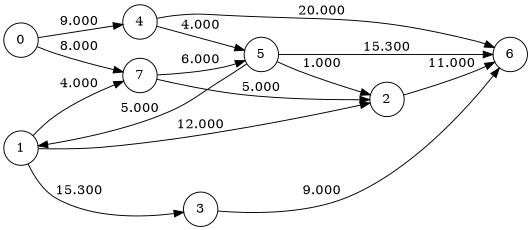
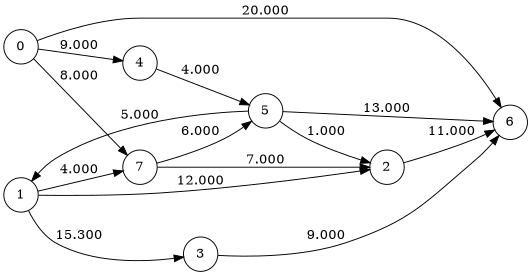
edge "4" -> "6": now "0" -> "6"
edge "5" -> "6": label "15.300" -> "13.000"
edge "7" -> "2": label "5.000" -> "7.000"
